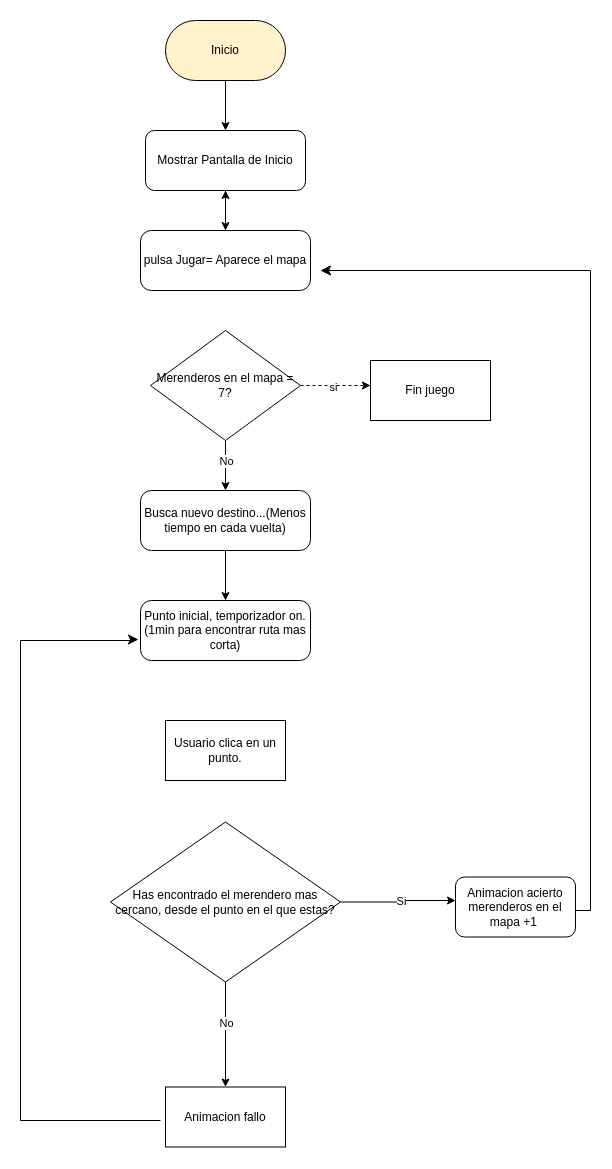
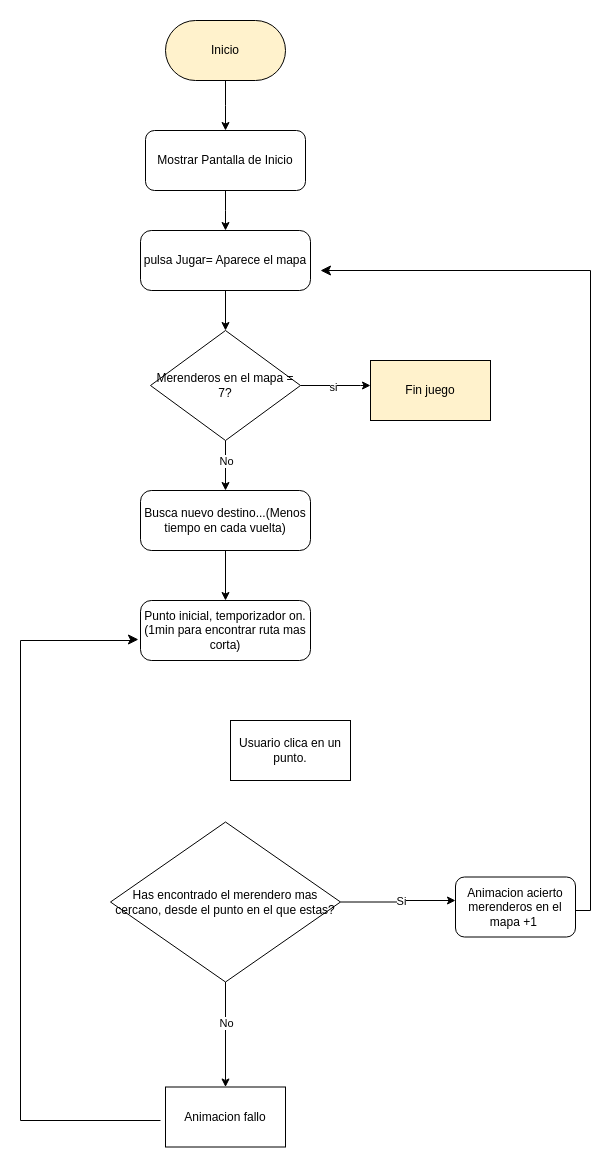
edge "pulsa Jugar= Aparece el mapa" -> "Mostrar Pantalla de Inicio": now "pulsa Jugar= Aparece el mapa" -> "Merenderos en el mapa = 7?"
edge "Merenderos en el mapa = 7?" -> "Fin juego": style dashed -> solid
node "Fin juego": fillcolor #ffffff -> #fff2cc
node "Usuario clica en un punto.": moved (226, 751) -> (291, 751)
